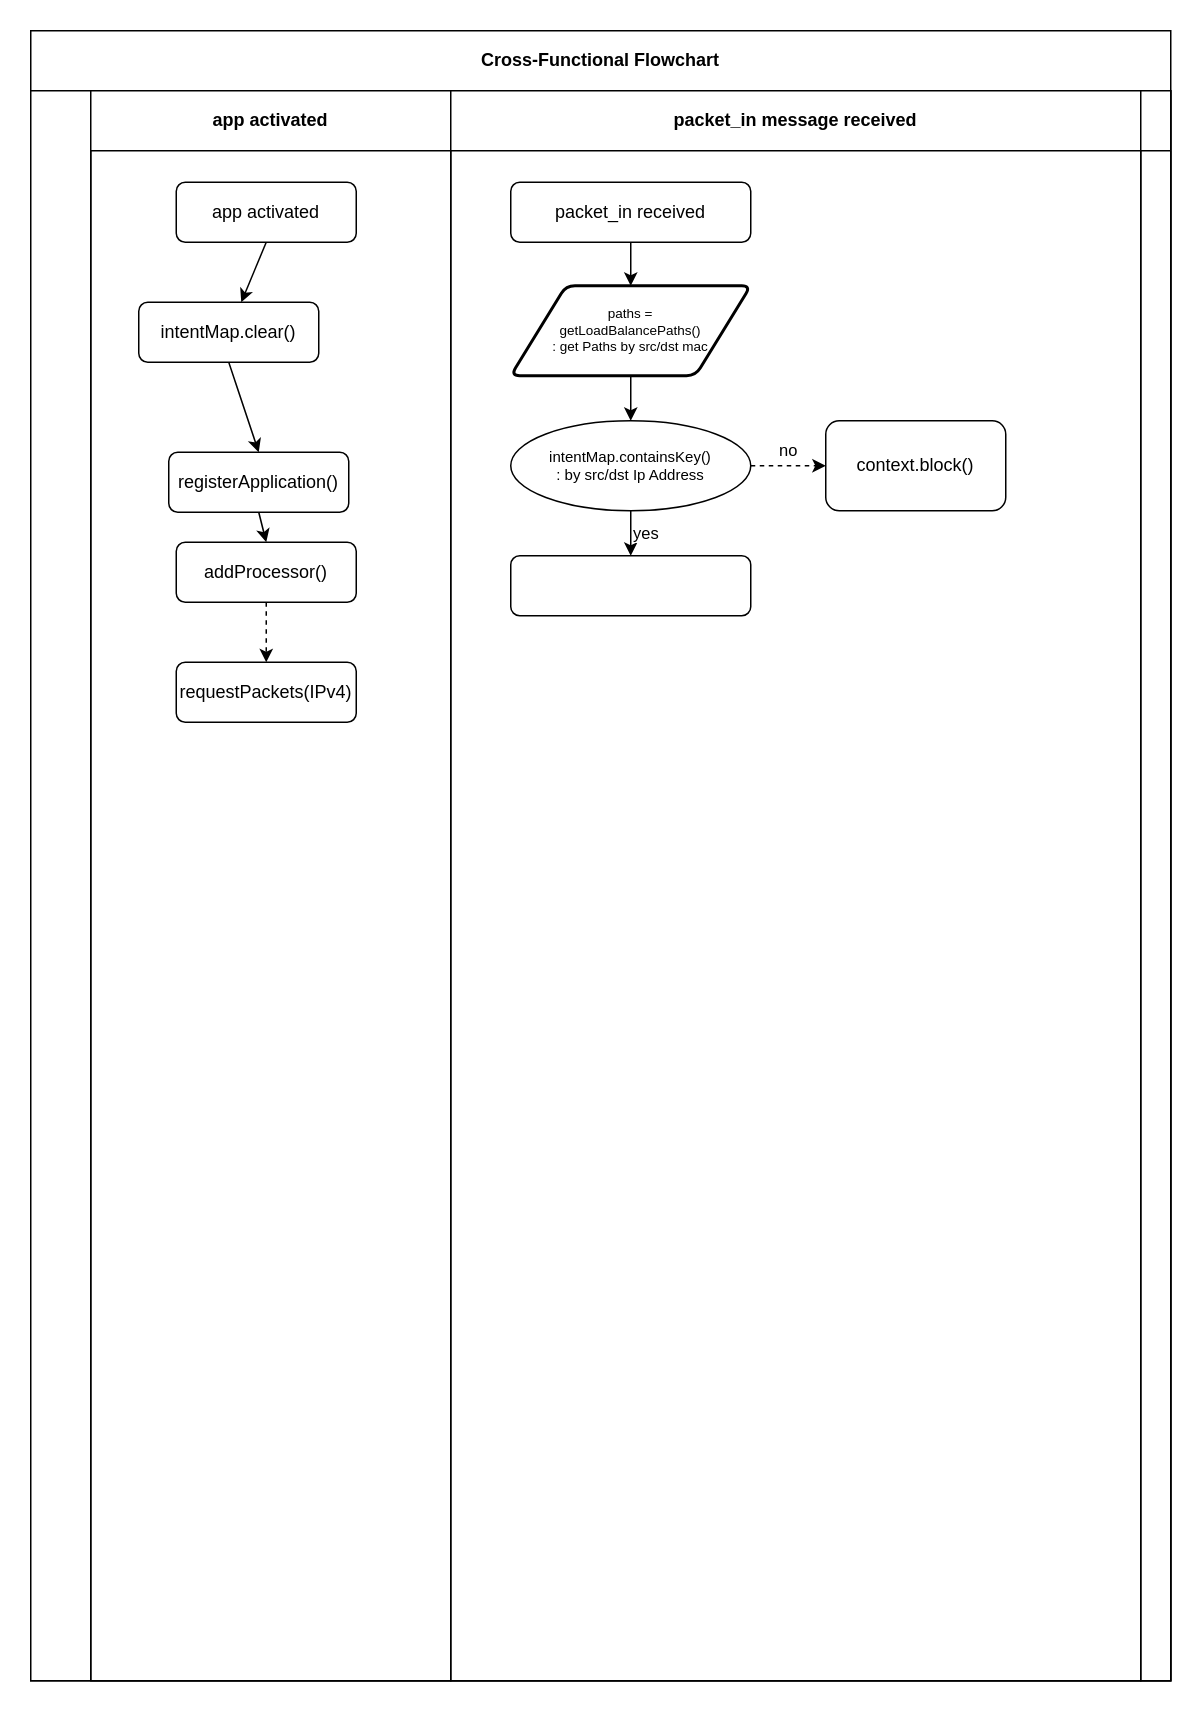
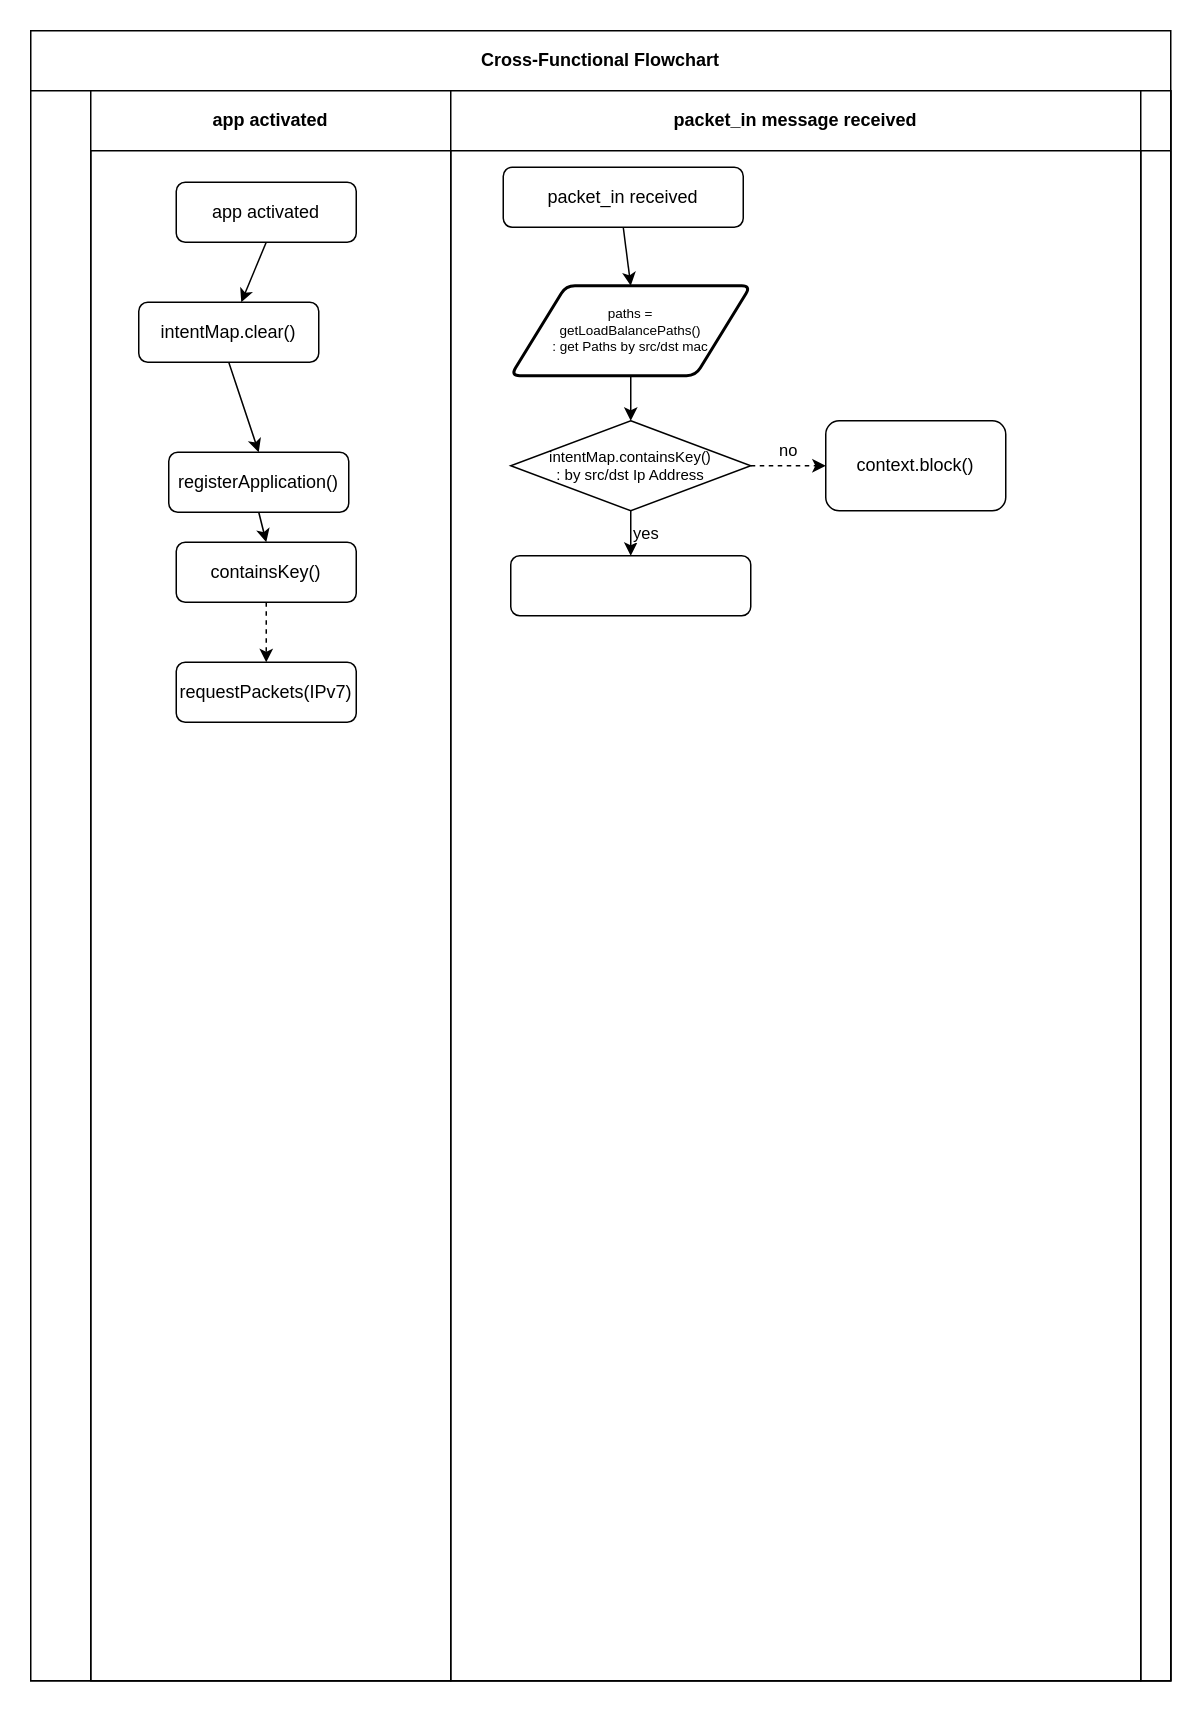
node "packet_in received": moved (631, 212) -> (623, 197)
node "intentMap.containsKey(): by src/dst Ip Address": shape ellipse -> diamond
node "addProcessor()": label "addProcessor()" -> "containsKey()"
node "requestPackets(IPv4)": label "requestPackets(IPv4)" -> "requestPackets(IPv7)"
